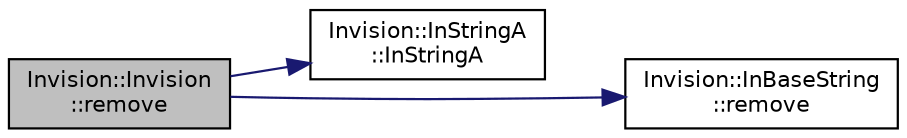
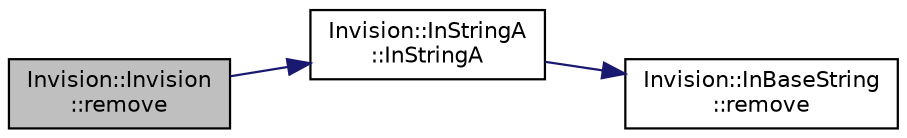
edge "Invision::Invision ::remove" -> "Invision::InBaseString ::remove": now "Invision::InStringA ::InStringA" -> "Invision::InBaseString ::remove"
